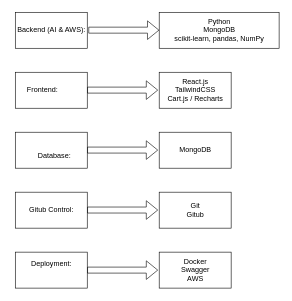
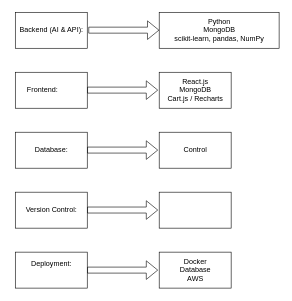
node "Backend (AI & AWS):": label "Backend (AI & AWS):" -> "Backend (AI & API):"
node "React.js TailwindCSS Cart.js / Recharts": label "React.js TailwindCSS Cart.js / Recharts" -> "React.js MongoDB Cart.js / Recharts"
node "MongoDB": label "MongoDB" -> "Control"
node "Database:": moved (54, 156) -> (51, 150)
node "Gitub Control:": label "Gitub Control:" -> "Version Control:"
node "Git Gitub": removed
node "Docker Swagger AWS": label "Docker Swagger AWS" -> "Docker Database AWS"
